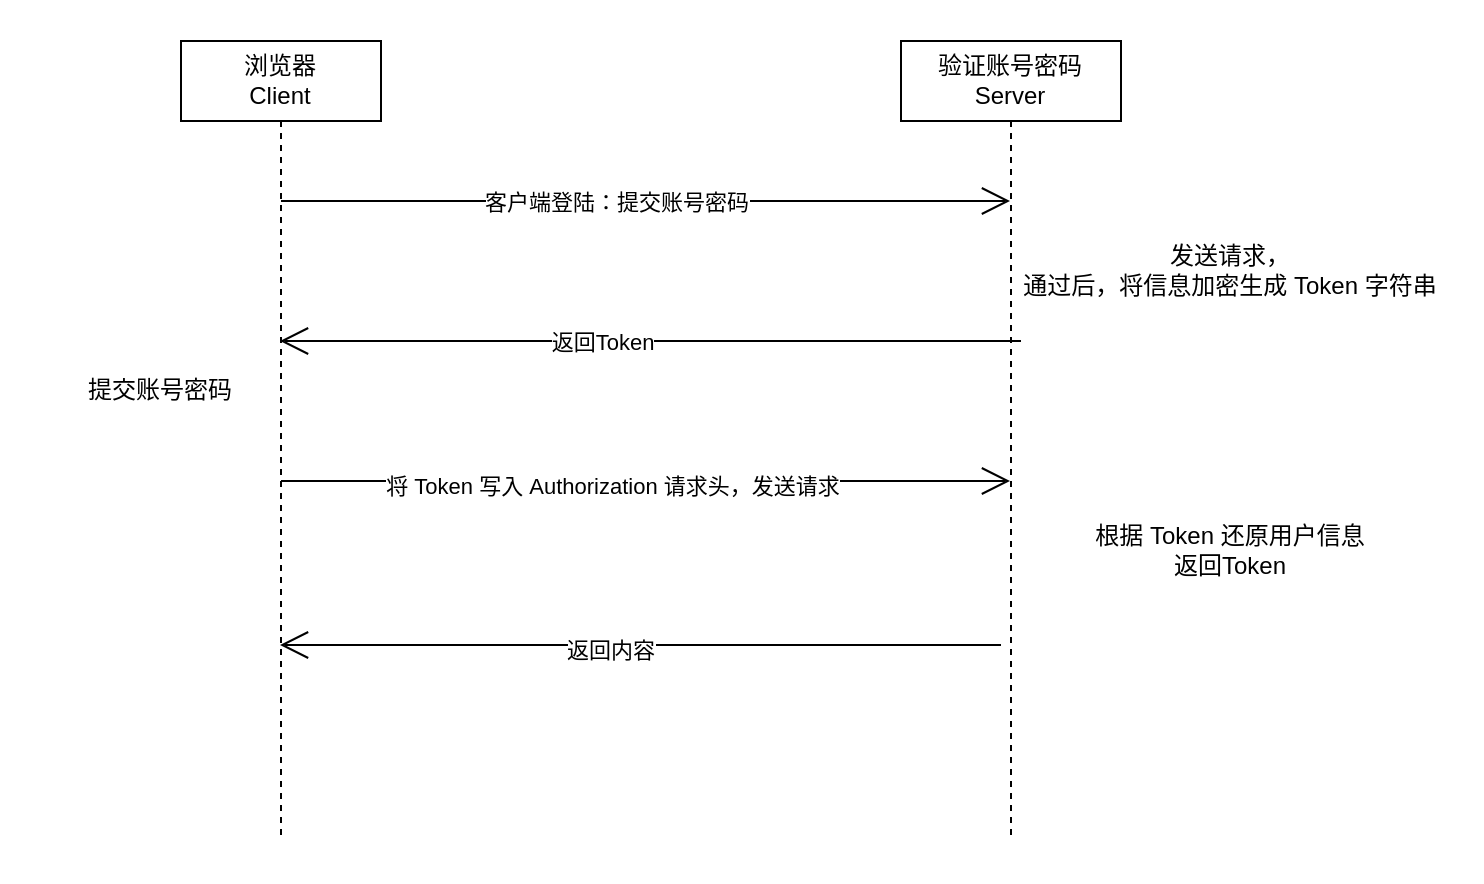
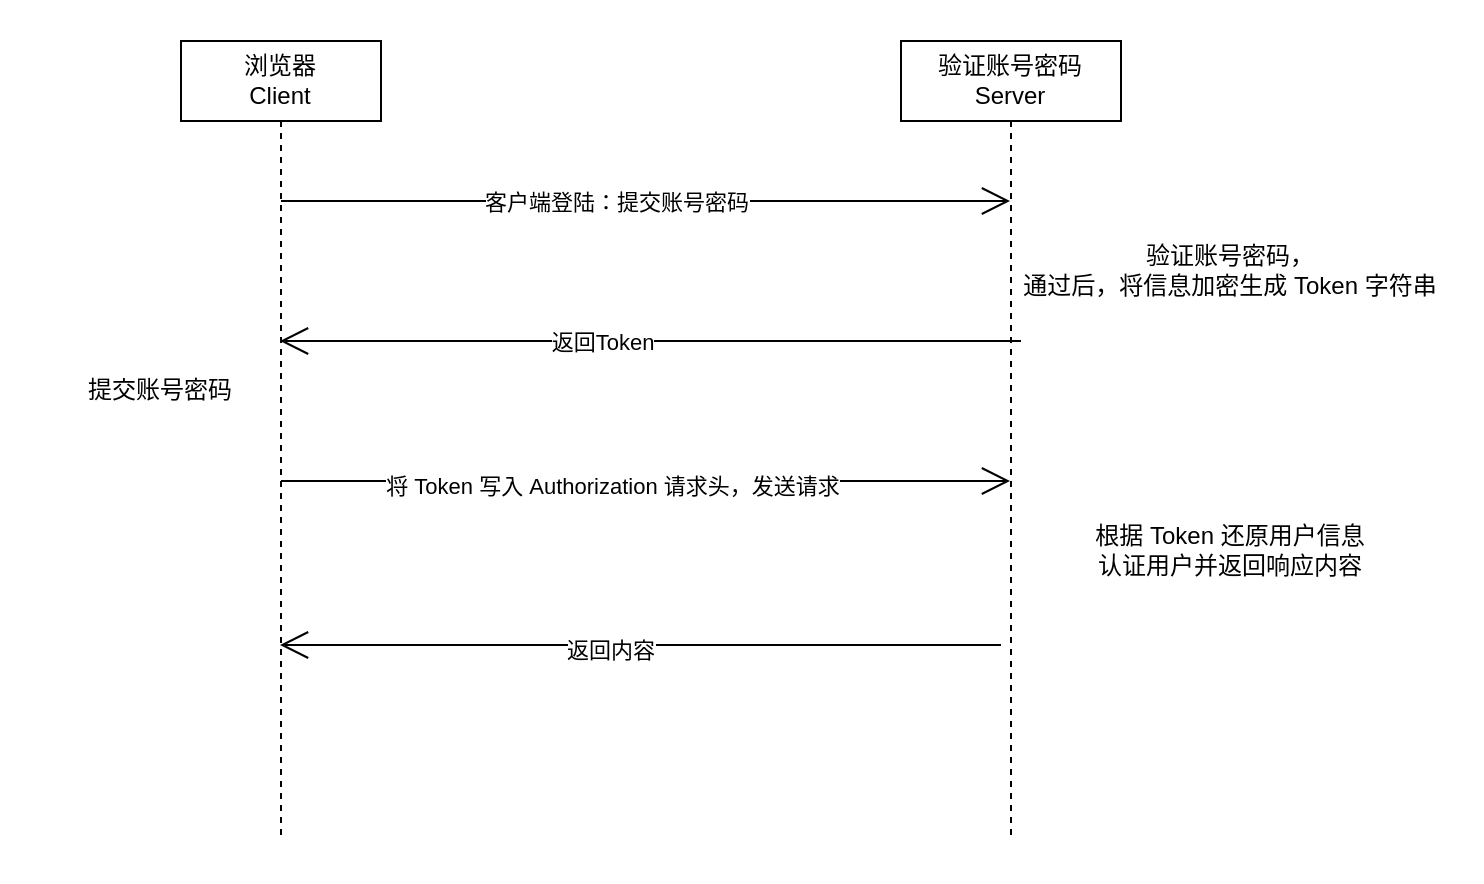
node "发送请求， 通过后，将信息加密生成 Token 字符串": label "发送请求， 通过后，将信息加密生成 Token 字符串" -> "验证账号密码， 通过后，将信息加密生成 Token 字符串"
node "根据 Token 还原用户信息 返回Token": label "根据 Token 还原用户信息 返回Token" -> "根据 Token 还原用户信息 认证用户并返回响应内容"
